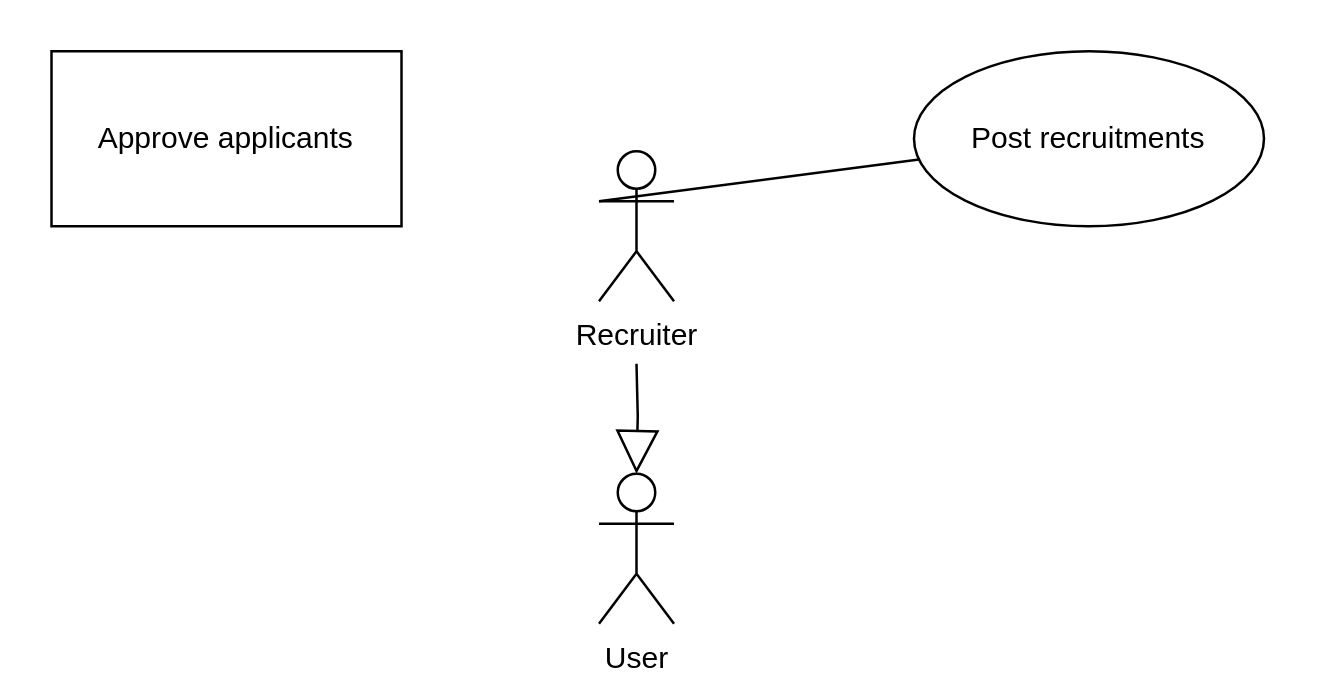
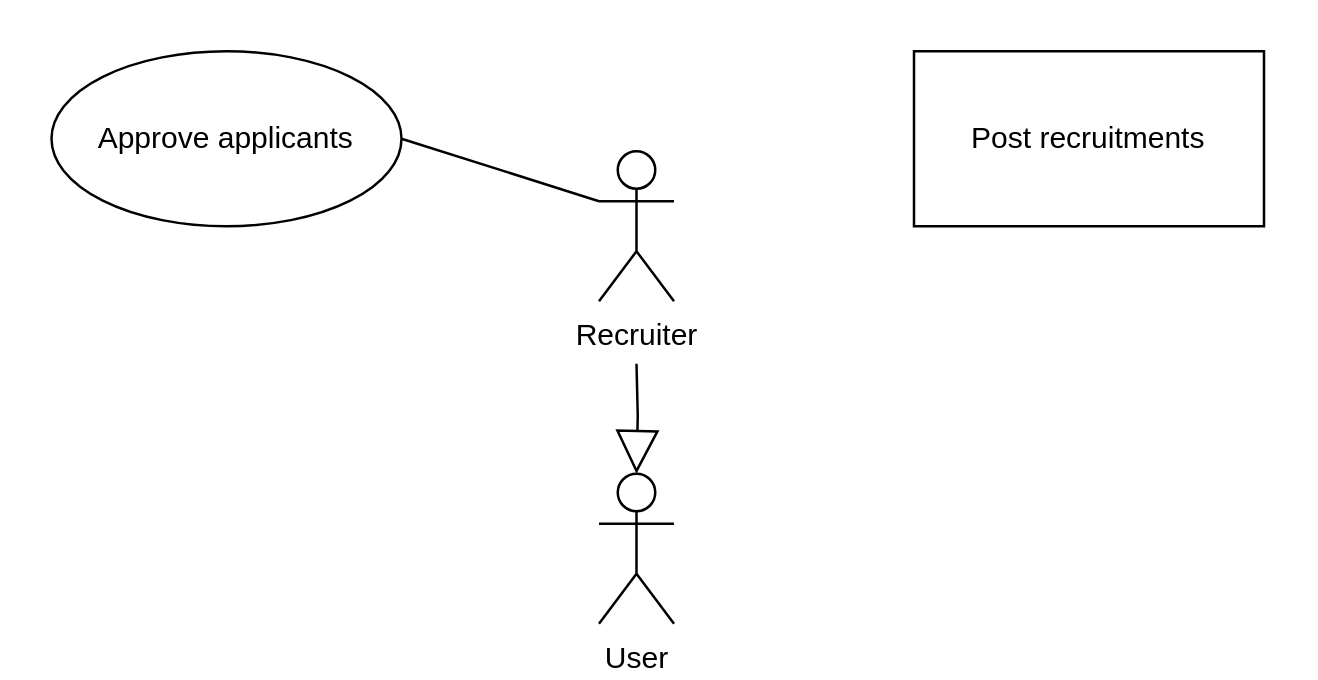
node "Approve applicants": shape rectangle -> ellipse
node "Post recruitments": shape ellipse -> rectangle
edge "Post recruitments" -- "Recruiter": now "Approve applicants" -- "Recruiter"
